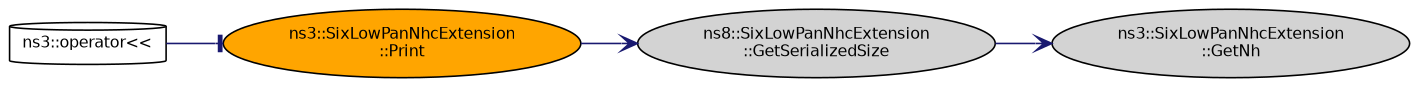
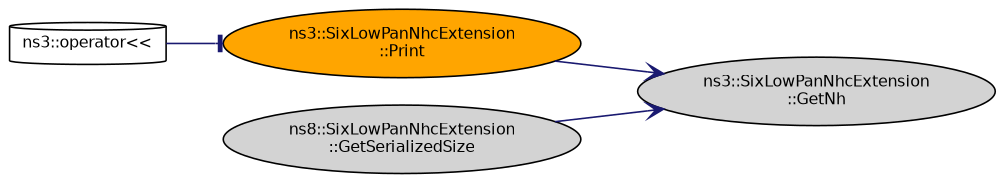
edge "ns3::SixLowPanNhcExtension ::Print" -> "ns8::SixLowPanNhcExtension ::GetSerializedSize": now "ns3::SixLowPanNhcExtension ::Print" -> "ns3::SixLowPanNhcExtension ::GetNh"
